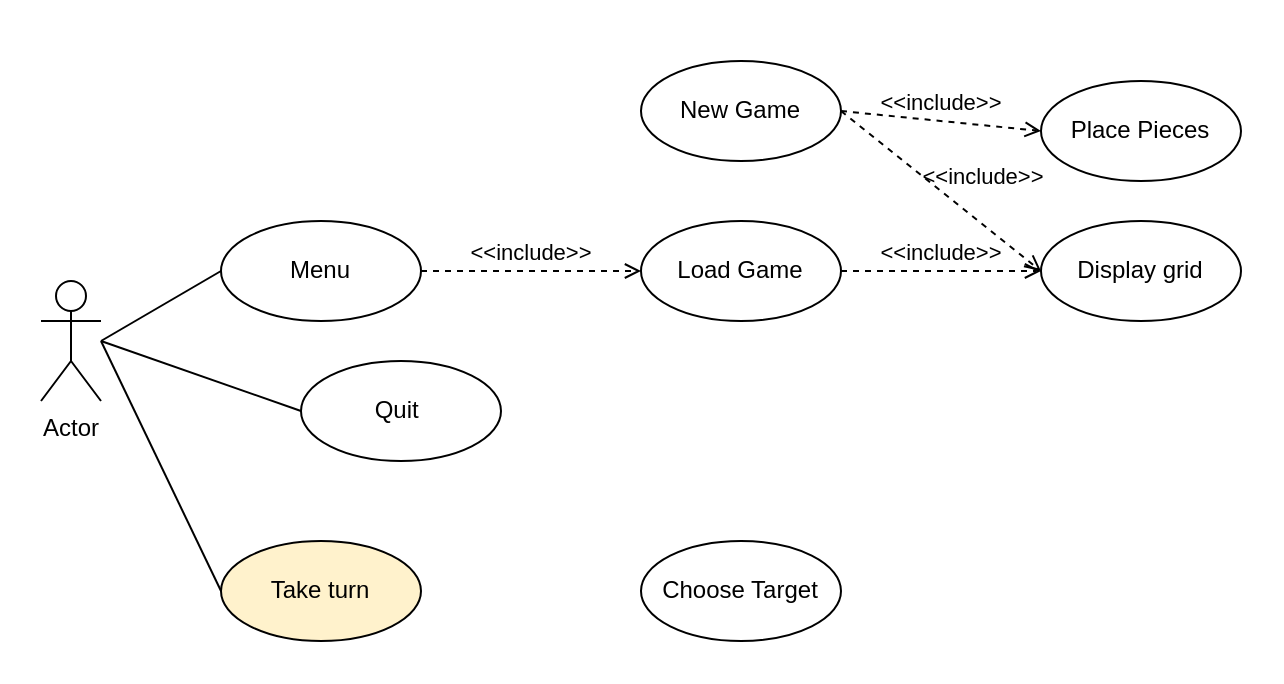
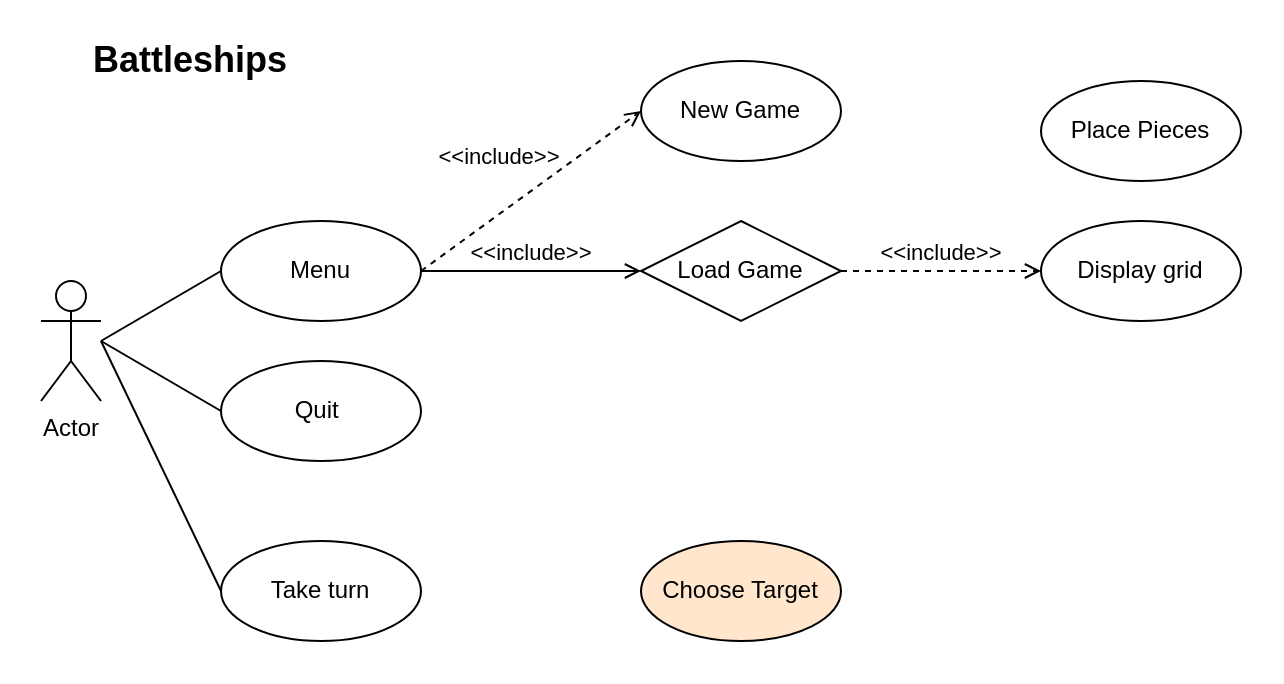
node "Battleships": added
edge "New Game" -> "Place Pieces": removed, label "<<include>>"
edge "Menu" -> "New Game": added, label "<<include>>"
edge "New Game" -> "Display grid": removed, label "<<include>>"
edge "Menu" -> "Load Game": style dashed -> solid
node "Load Game": shape ellipse -> diamond
node "Quit": moved (401, 411) -> (321, 411)
node "Take turn": fillcolor #fff2cc -> #ffffff
node "Choose Target": fillcolor #ffffff -> #ffe6cc
